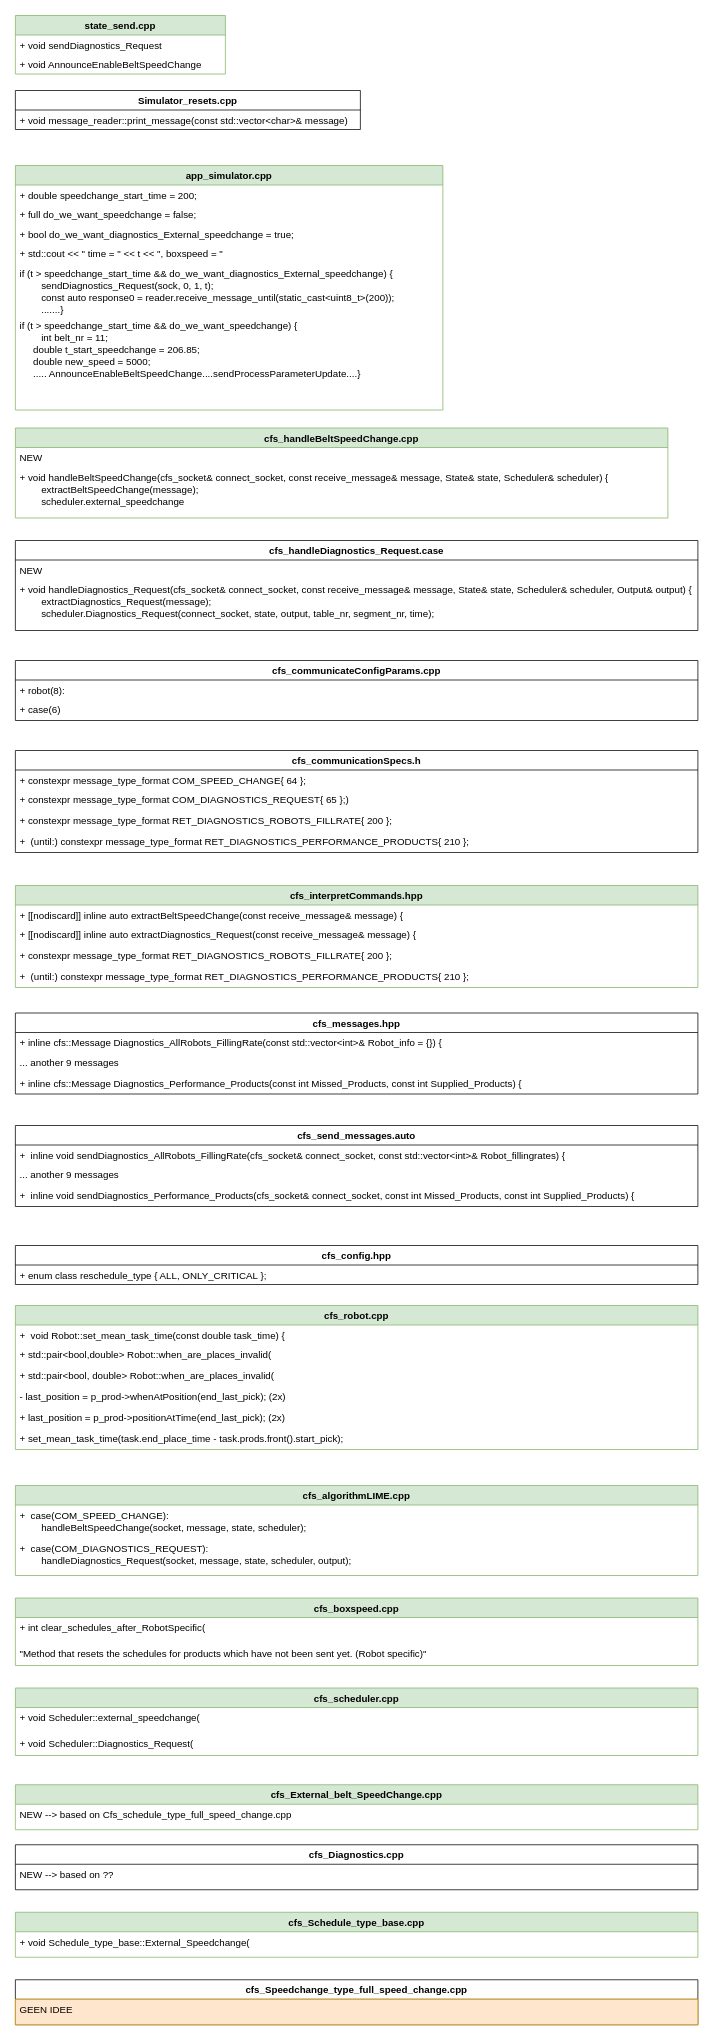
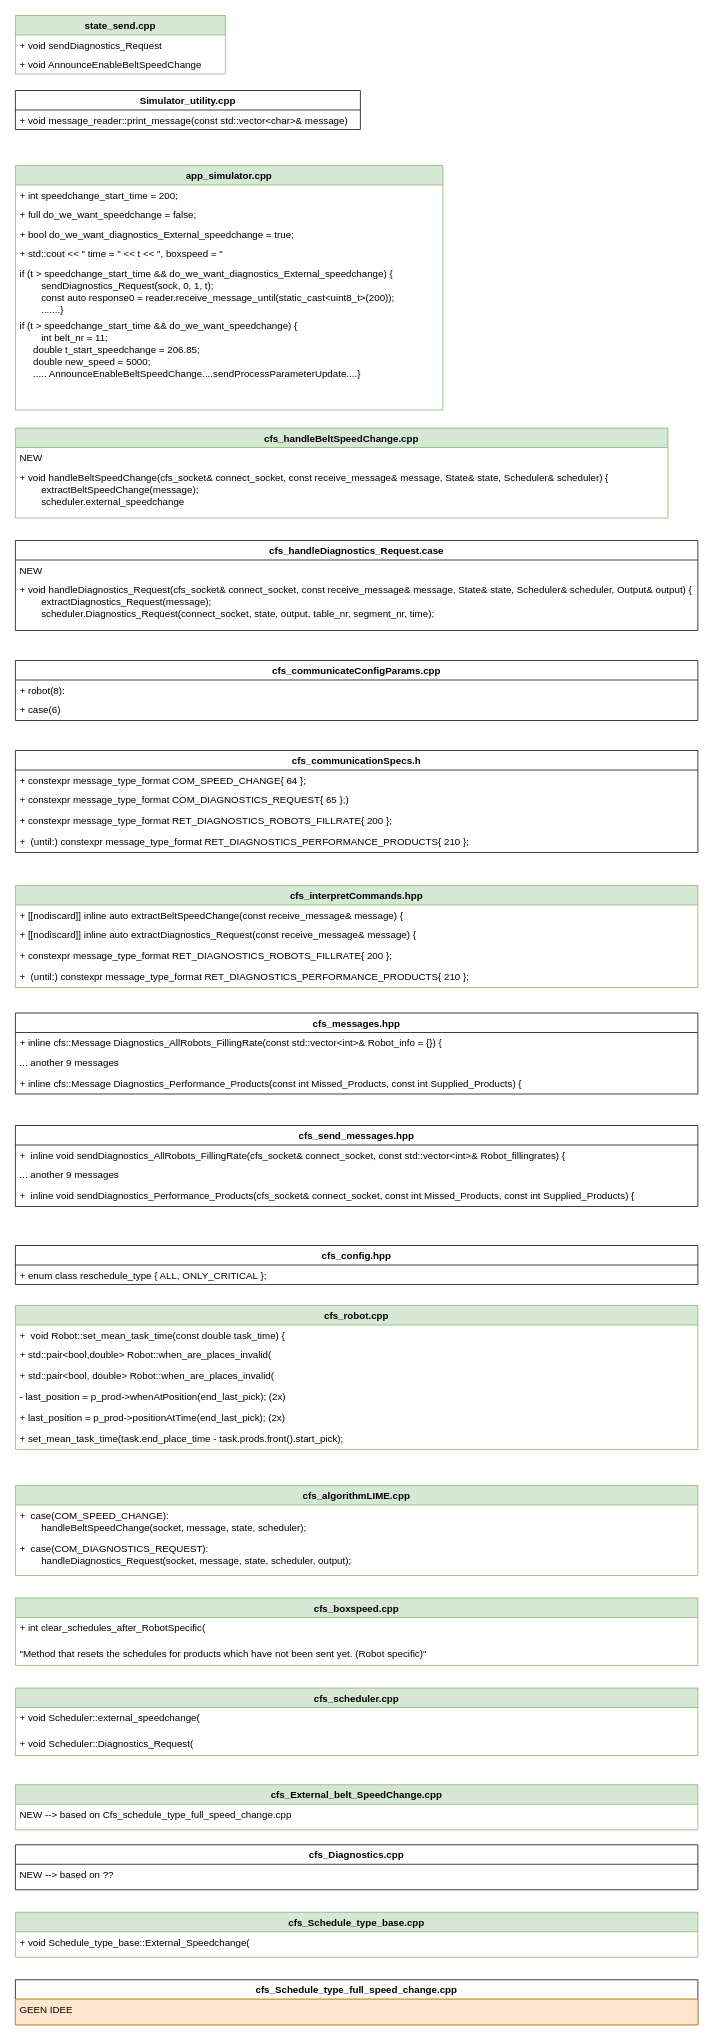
node "Simulator_resets.cpp": label "Simulator_resets.cpp" -> "Simulator_utility.cpp"
node "+ double speedchange_start_time = 200;": label "+ double speedchange_start_time = 200;" -> "+ int speedchange_start_time = 200;"
node "cfs_send_messages.auto": label "cfs_send_messages.auto" -> "cfs_send_messages.hpp"
node "cfs_Speedchange_type_full_speed_change.cpp": label "cfs_Speedchange_type_full_speed_change.cpp" -> "cfs_Schedule_type_full_speed_change.cpp"
